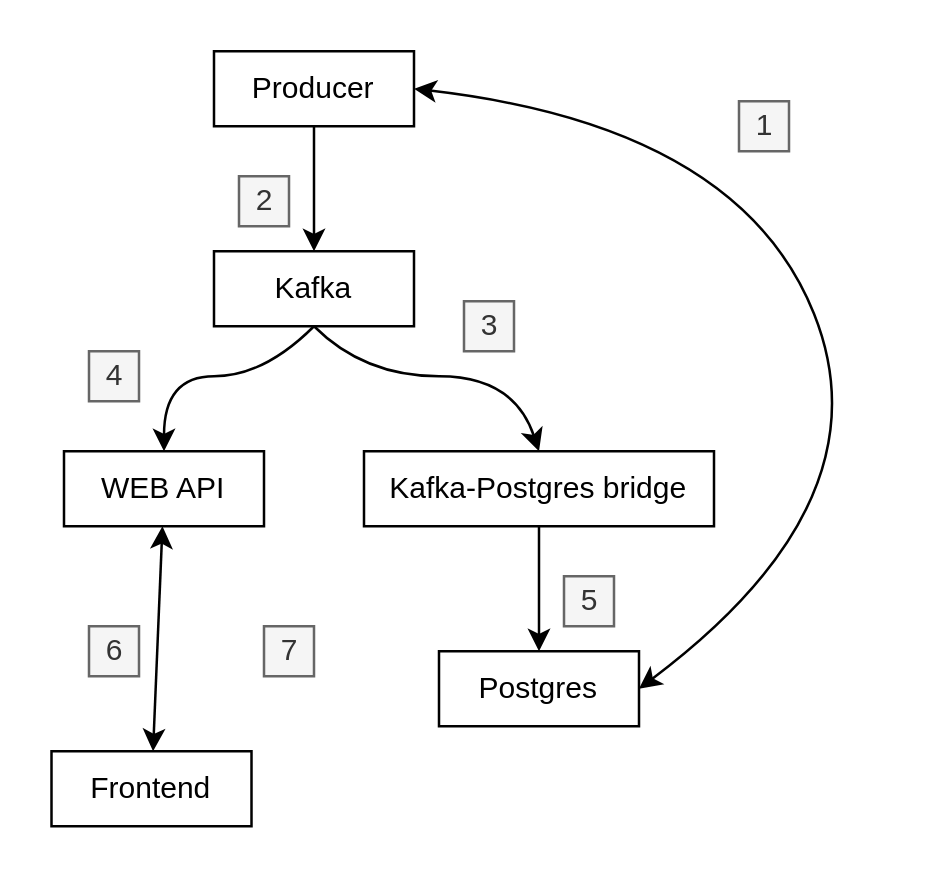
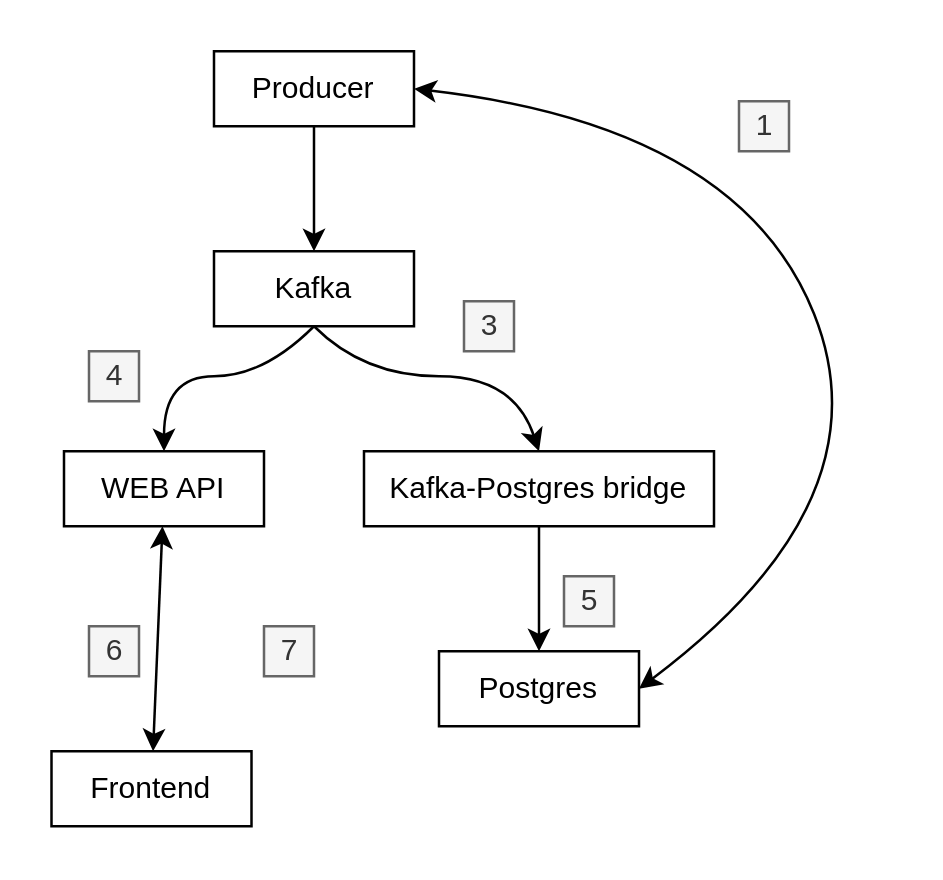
node "2": removed
